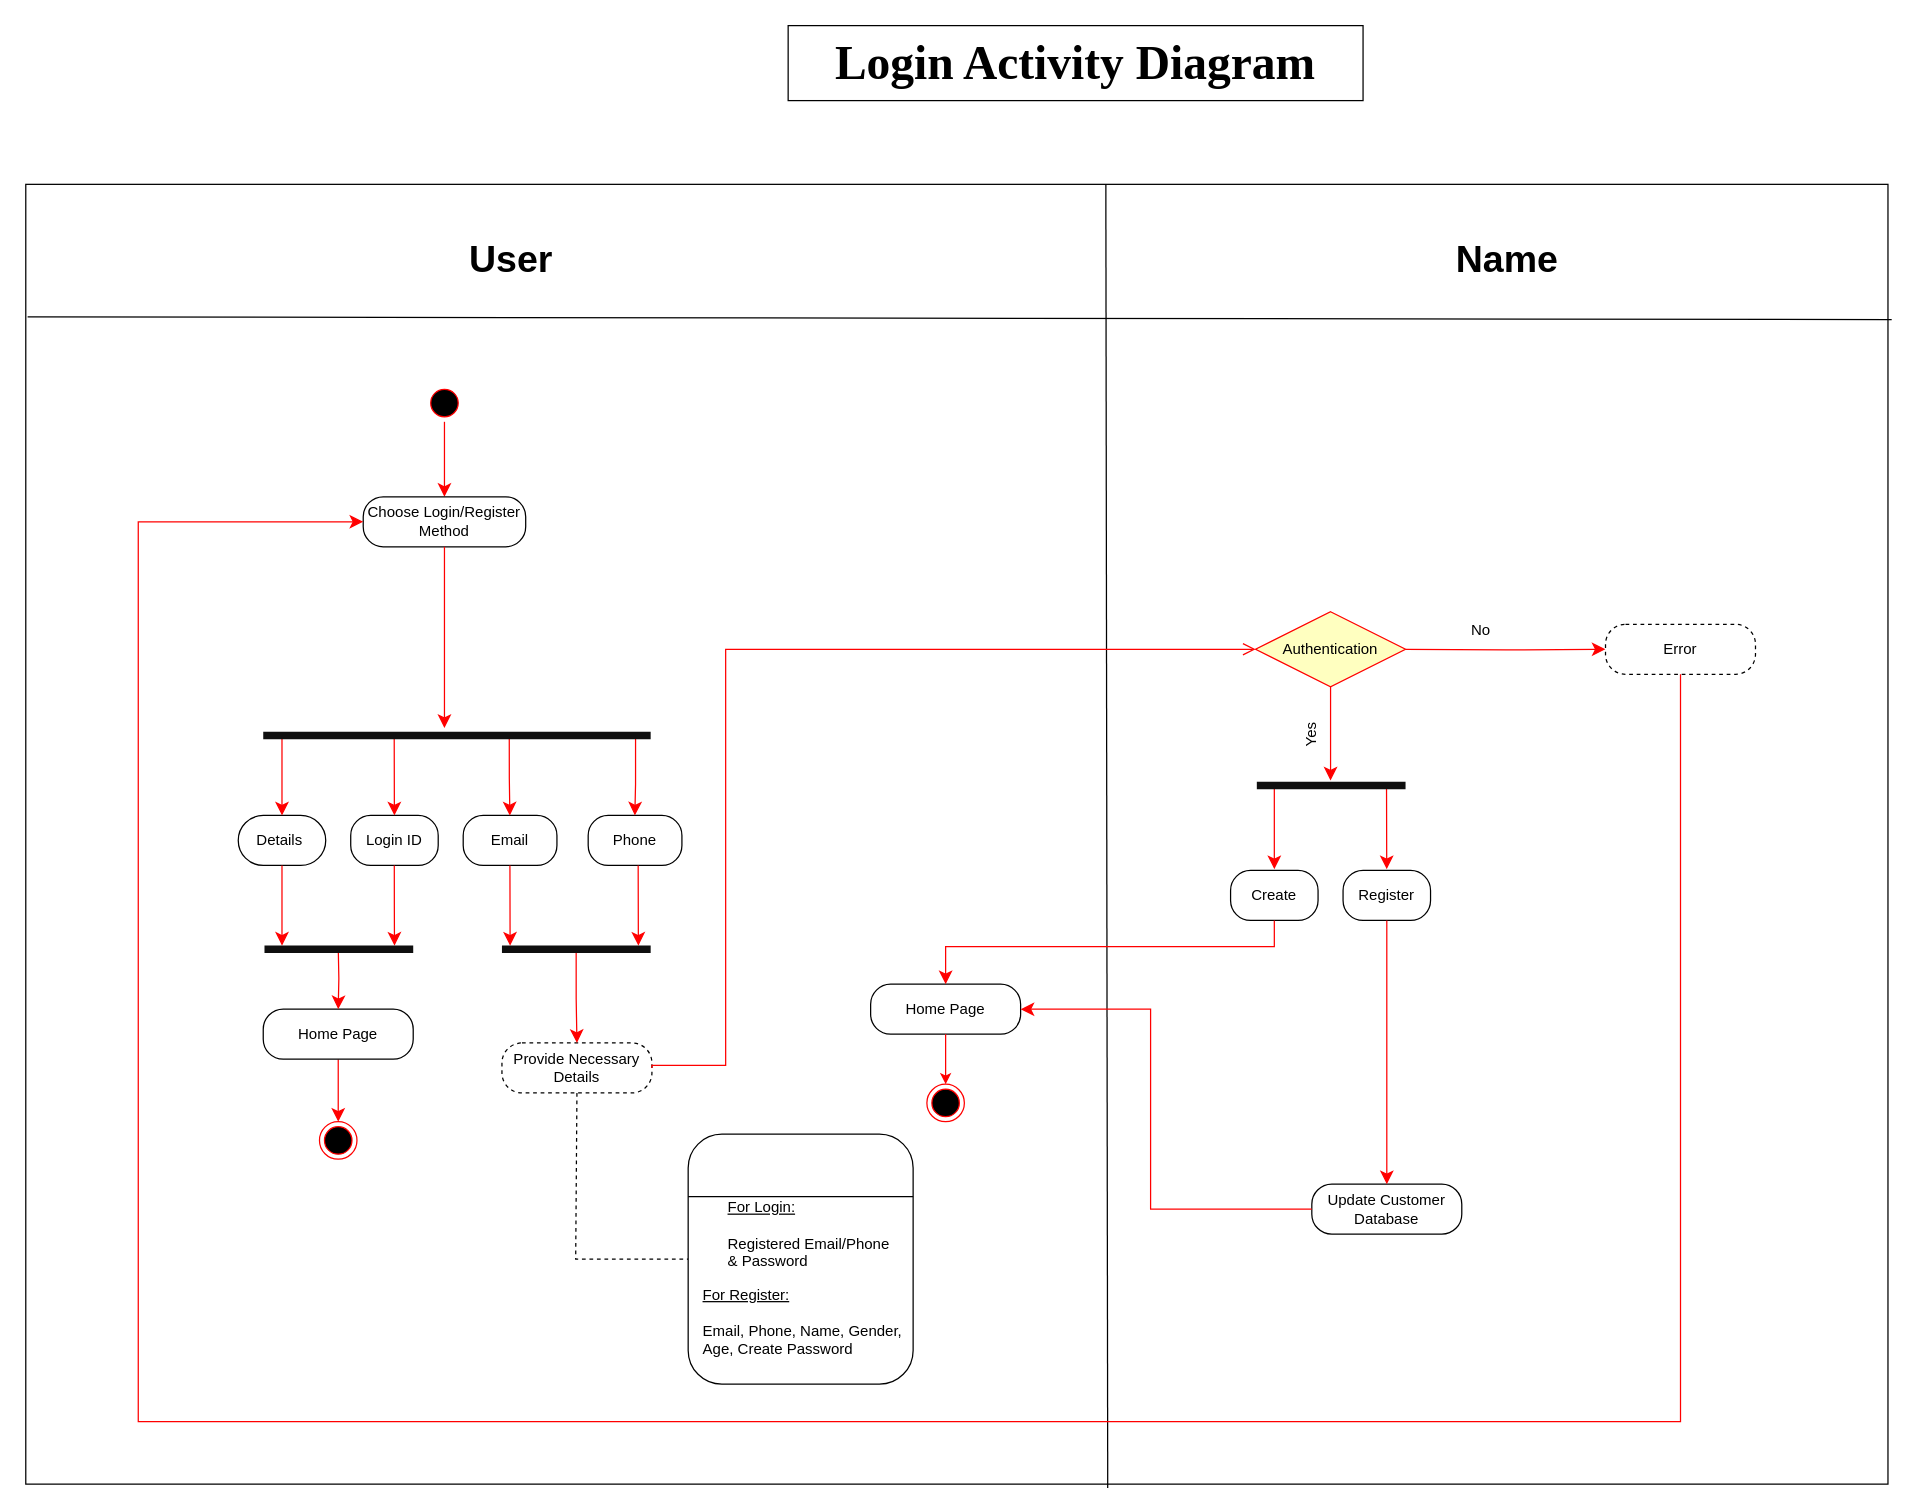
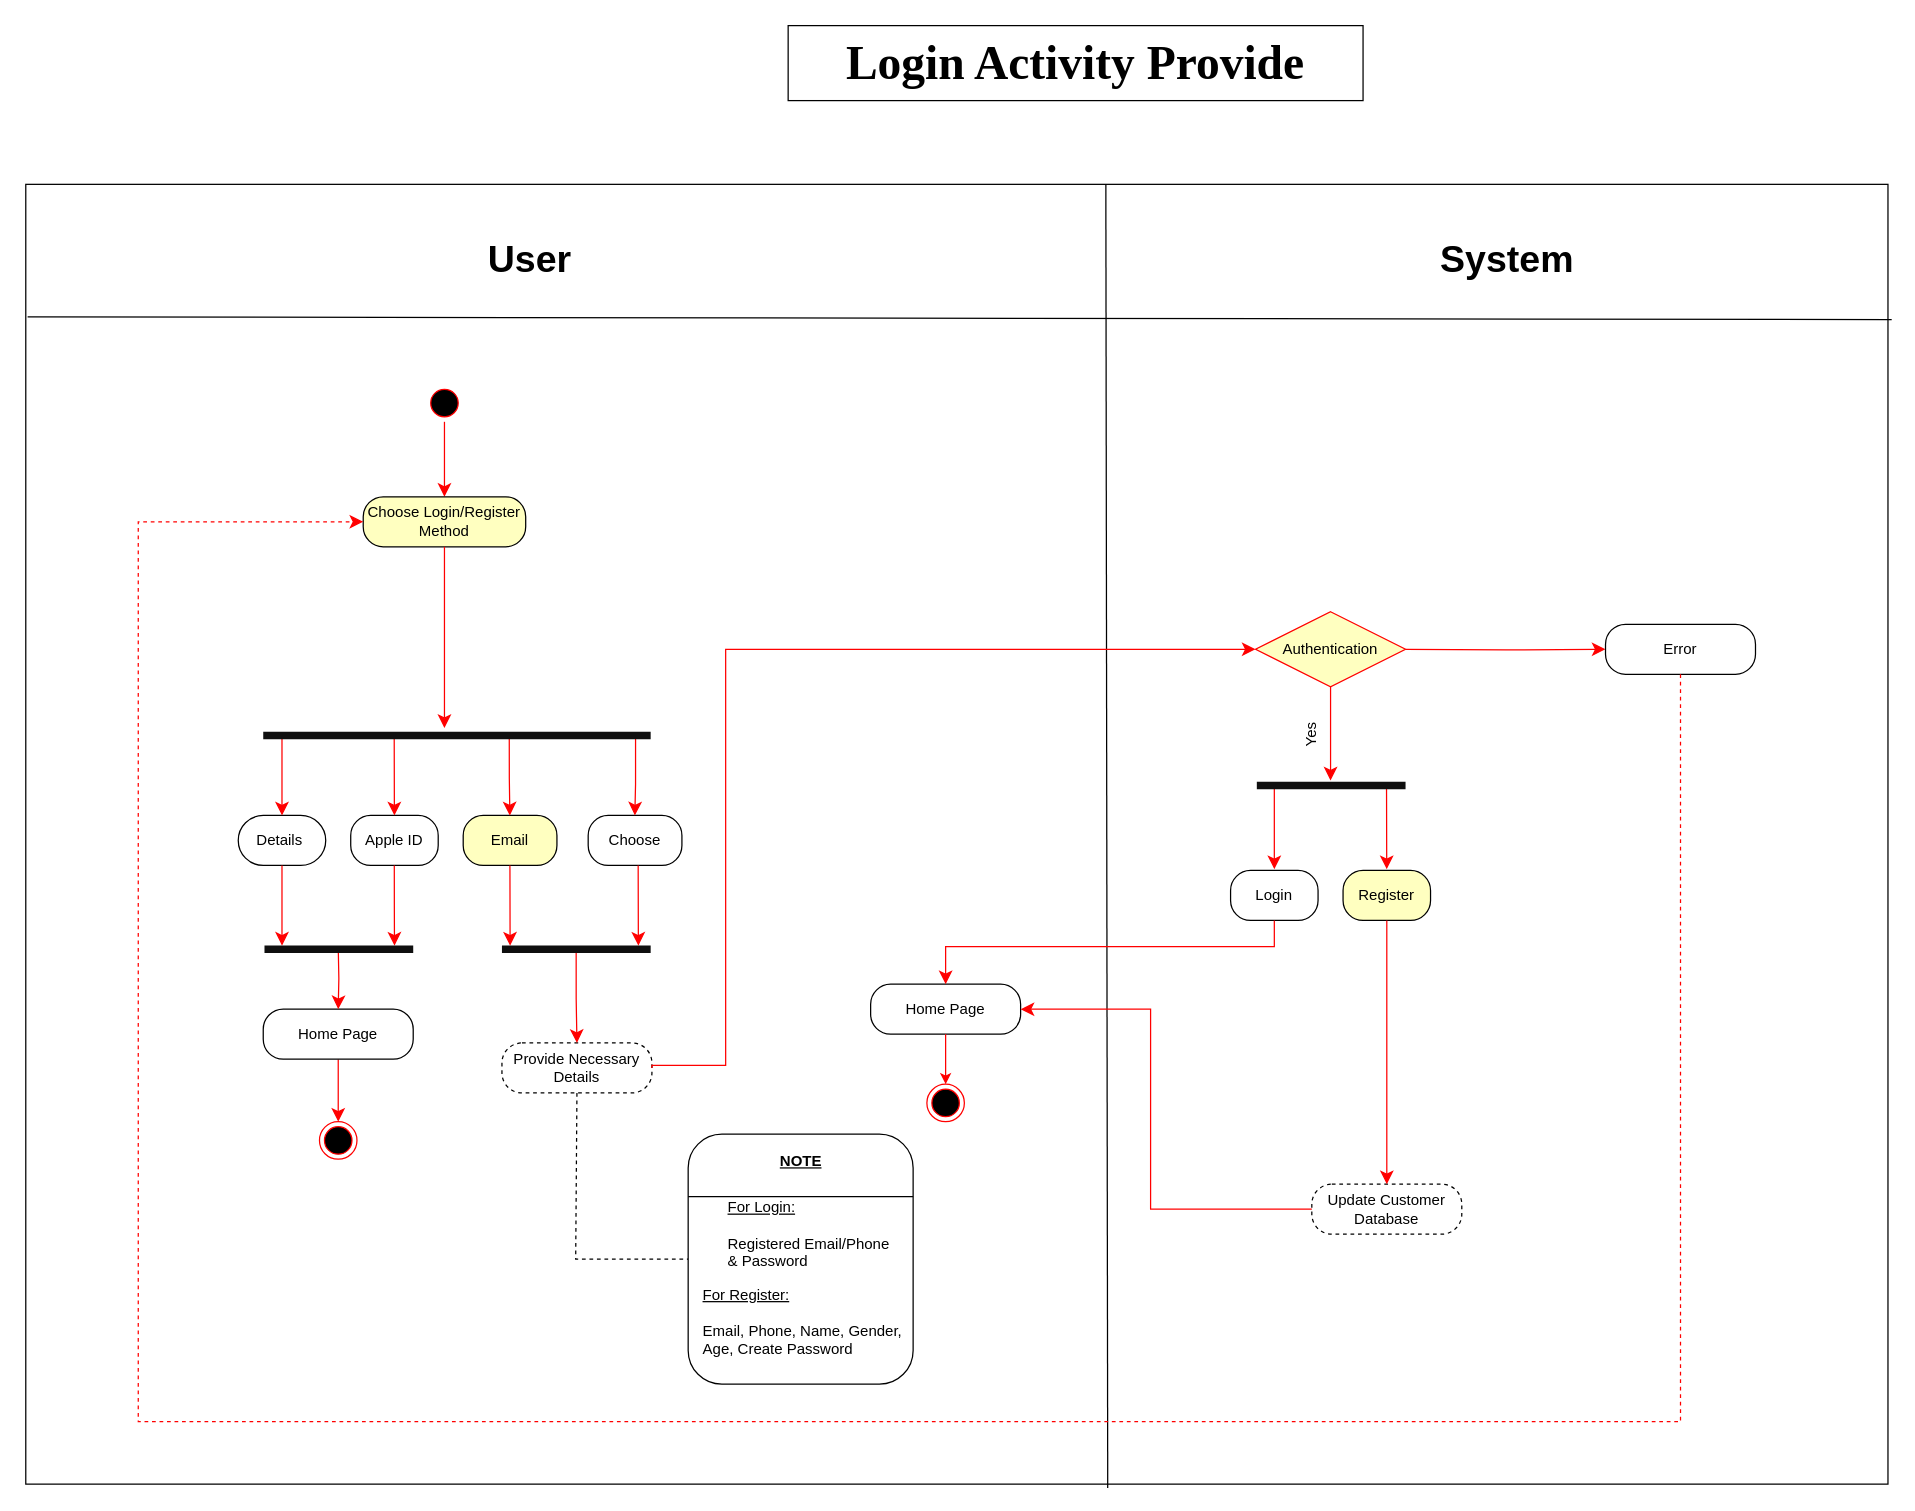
node "Login Activity Diagram": label "Login Activity Diagram" -> "Login Activity Provide"
node "User": moved (510, 259) -> (529, 259)
node "Name": label "Name" -> "System"
node "Choose Login/Register Method": fillcolor #ffffff -> #ffffc0
node "No": removed
edge "Provide Necessary Details" -> "Authentication": arrowhead open -> classic
node "Error": style dashed -> solid
node "Login ID": label "Login ID" -> "Apple ID"
node "Email": fillcolor #ffffff -> #ffffc0
node "Phone": label "Phone" -> "Choose"
node "Create": label "Create" -> "Login"
node "Register": fillcolor #ffffff -> #ffffc0
node "NOTE": added
node "Update Customer Database": style solid -> dashed
edge "Error" -> "Choose Login/Register Method": style solid -> dashed
